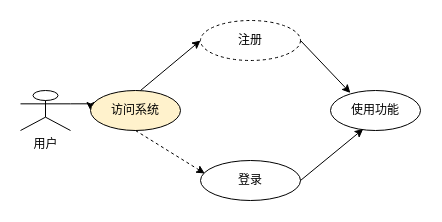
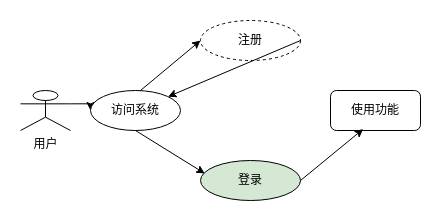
edge "注册" -> "使用功能": now "注册" -> "访问系统"
node "访问系统": fillcolor #fff2cc -> #ffffff
node "使用功能": shape ellipse -> rounded rectangle
edge "访问系统" -> "登录": style dashed -> solid
node "登录": fillcolor #ffffff -> #d5e8d4
